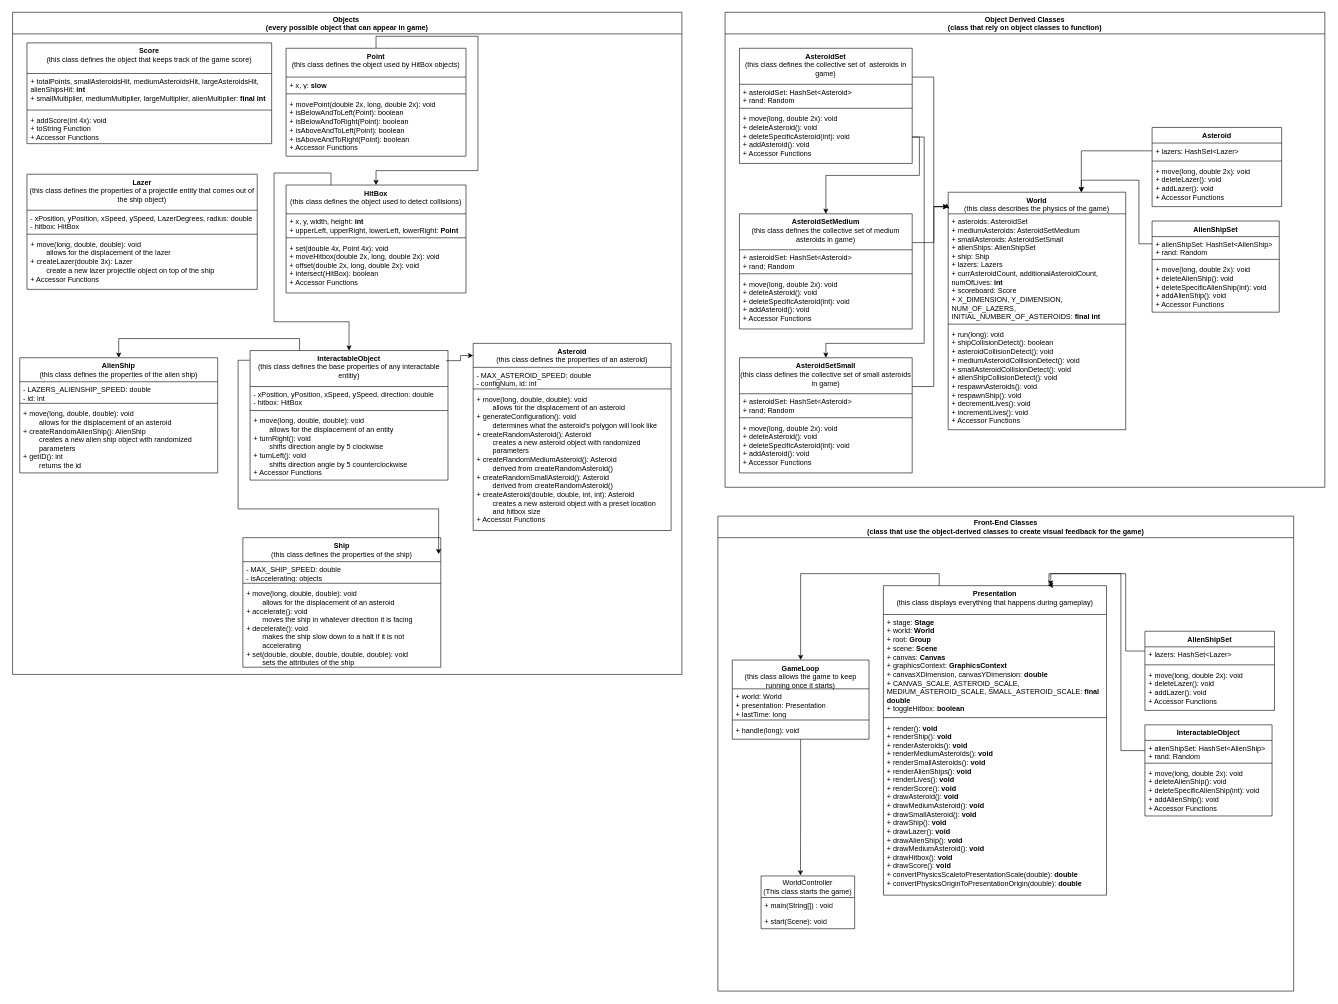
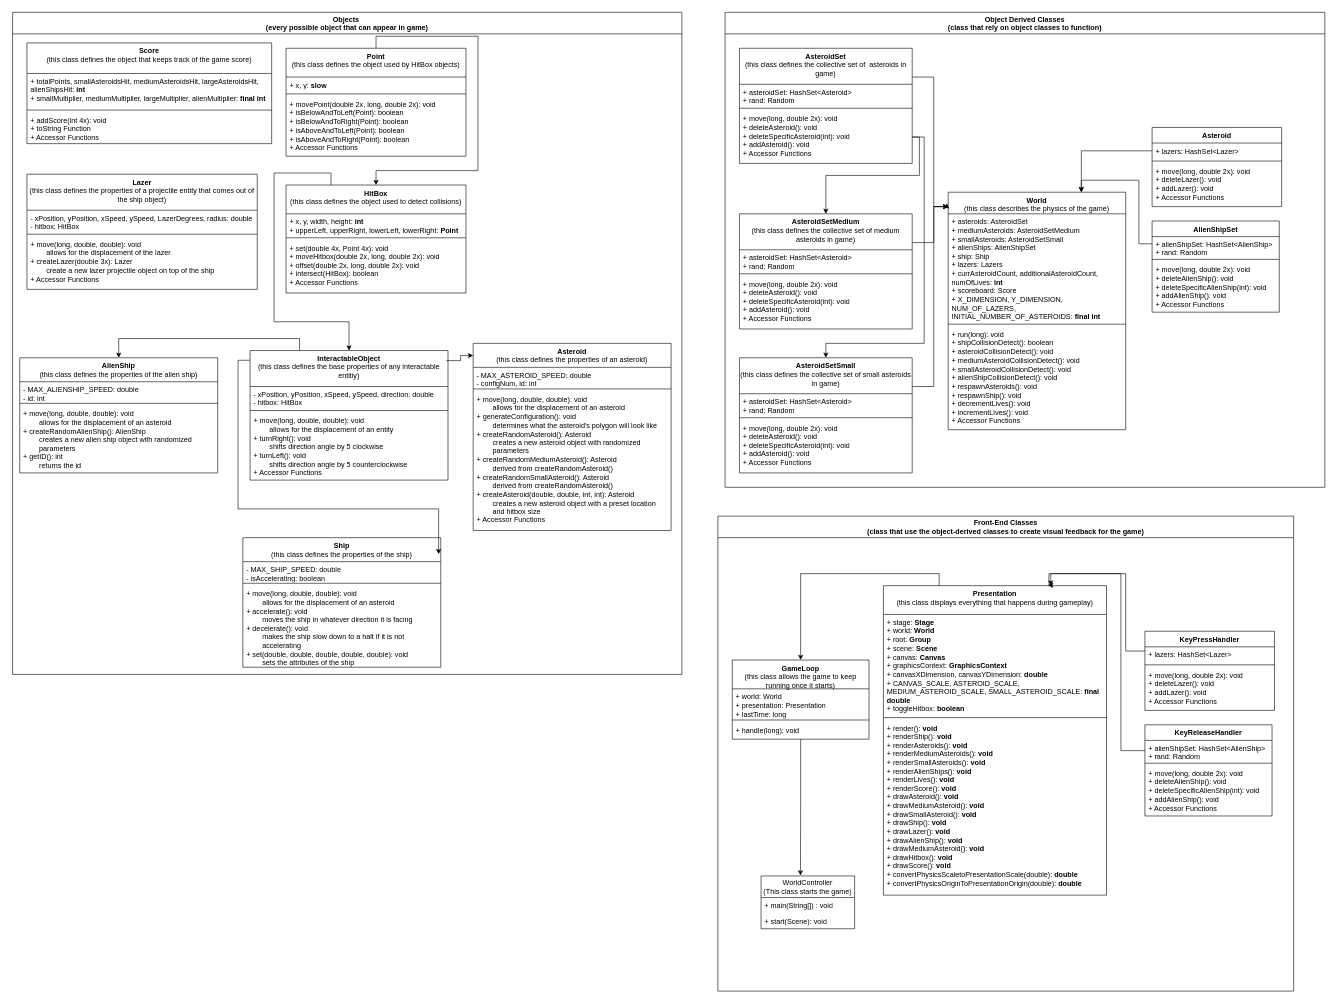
node "- LAZERS_ALIENSHIP_SPEED: double - id: int": label "- LAZERS_ALIENSHIP_SPEED: double - id: int" -> "- MAX_ALIENSHIP_SPEED: double - id: int"
node "- MAX_SHIP_SPEED: double - isAccelerating: objects": label "- MAX_SHIP_SPEED: double - isAccelerating: objects" -> "- MAX_SHIP_SPEED: double - isAccelerating: boolean"
node "AlienShipSet": label "AlienShipSet" -> "KeyPressHandler"
node "InteractableObject": label "InteractableObject" -> "KeyReleaseHandler"
